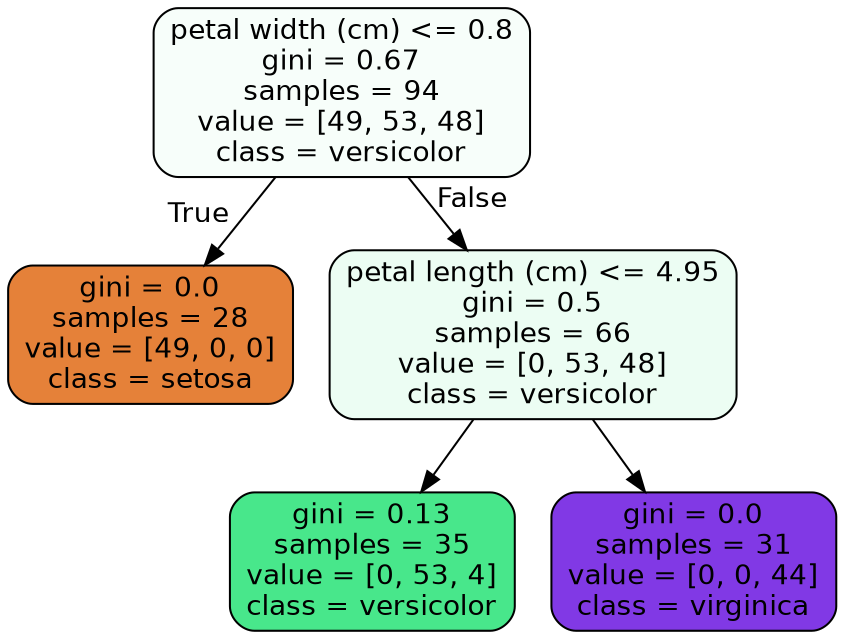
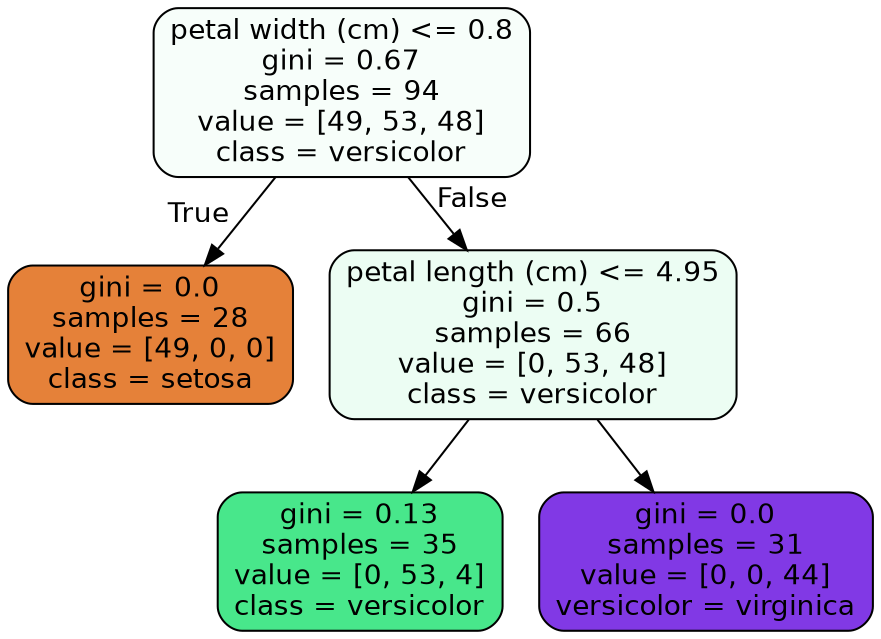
node "gini = 0.0 samples = 31 value = [0, 0, 44] class = virginica": label "gini = 0.0 samples = 31 value = [0, 0, 44] class = virginica" -> "gini = 0.0 samples = 31 value = [0, 0, 44] versicolor = virginica"
